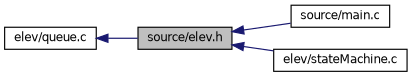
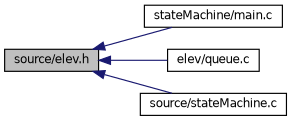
node "source/main.c": label "source/main.c" -> "stateMachine/main.c"
edge "source/elev.h" -> "elev/queue.c": reversed
node "elev/stateMachine.c": label "elev/stateMachine.c" -> "source/stateMachine.c"
